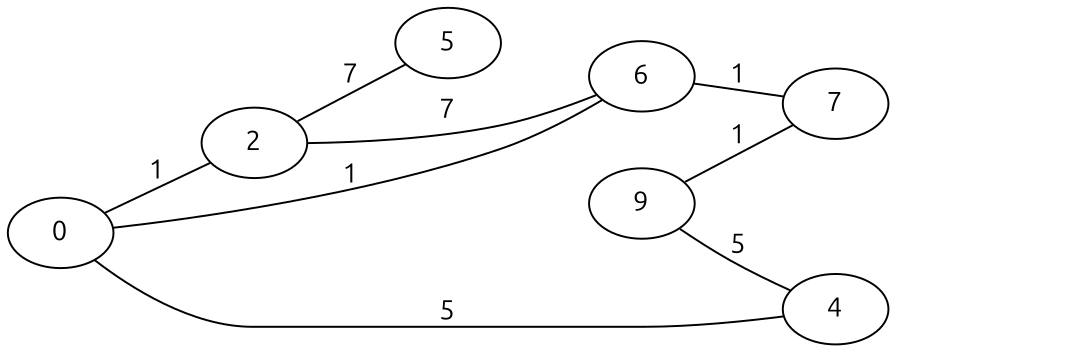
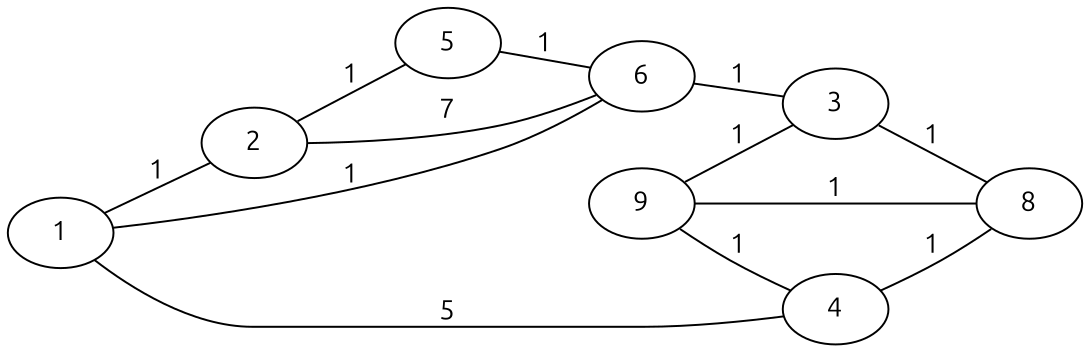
edge "5" -- "6": added, label "1"
edge "5" -- "2": label "7" -> "1"
node "7": label "7" -> "3"
node "8": added
node "0": label "0" -> "1"
edge "9" -- "4": label "5" -> "1"
